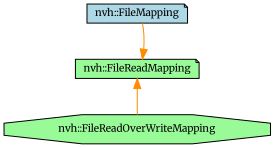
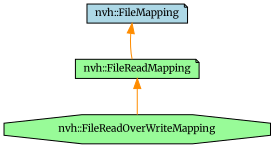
edge "nvh::FileMapping" -> "nvh::FileReadMapping": reversed
